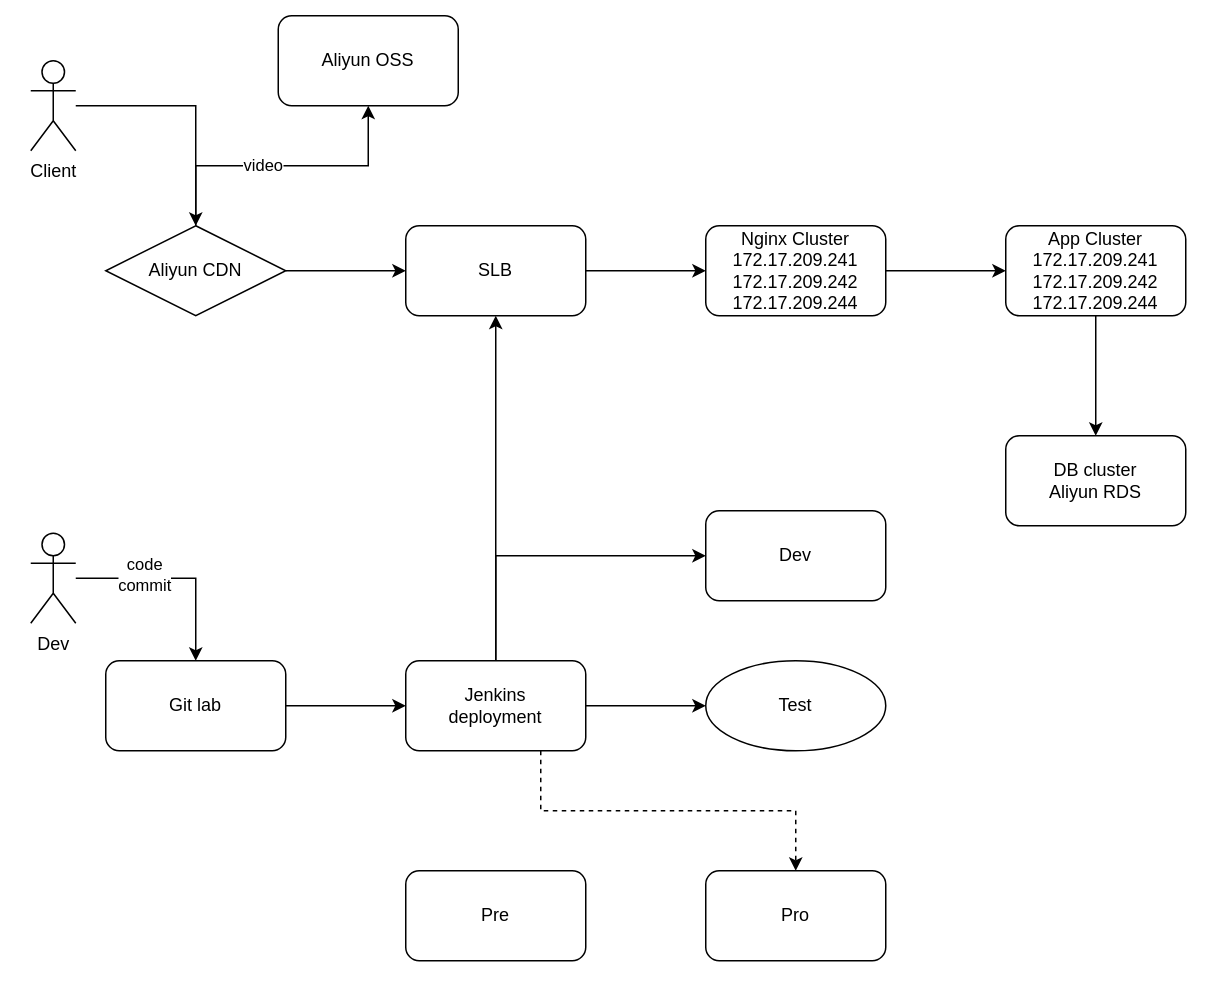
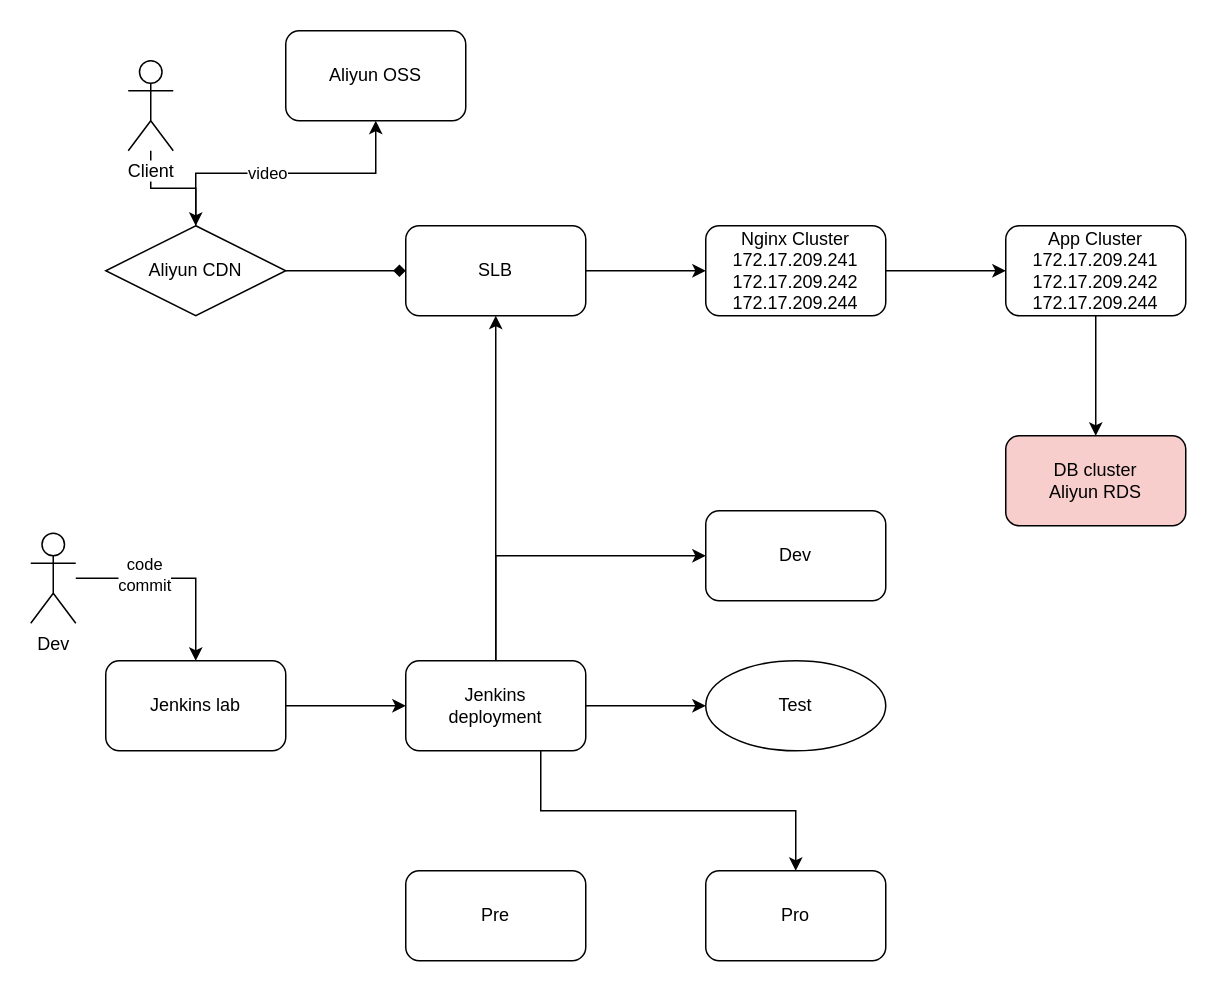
node "Aliyun OSS": moved (368, 61) -> (376, 76)
node "Client": moved (53, 106) -> (151, 106)
edge "Aliyun CDN" -> "SLB": arrowhead classic -> diamond
node "DB cluster Aliyun RDS": fillcolor #ffffff -> #f8cecc
node "Git lab": label "Git lab" -> "Jenkins lab"
edge "Jenkins deployment" -> "Pro": style dashed -> solid
